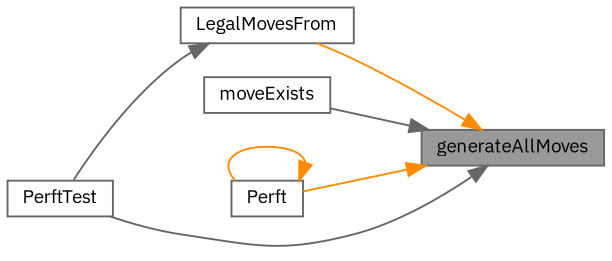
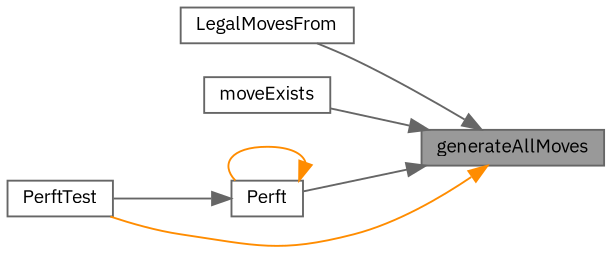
edge "LegalMovesFrom" -> "generateAllMoves": color darkorange -> gray40
edge "PerftTest" -> "LegalMovesFrom": now "PerftTest" -> "Perft"
edge "Perft" -> "generateAllMoves": color darkorange -> gray40
edge "PerftTest" -> "generateAllMoves": color gray40 -> darkorange
